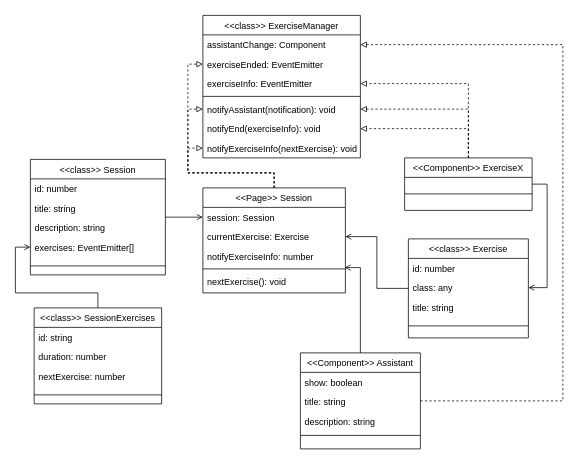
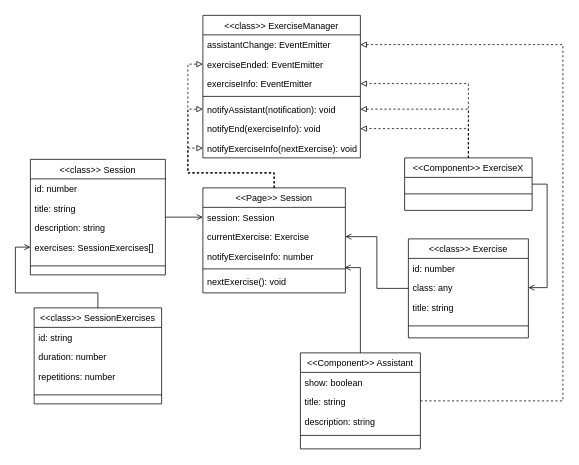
node "assistantChange: Component": label "assistantChange: Component" -> "assistantChange: EventEmitter"
node "exercises: EventEmitter[]": label "exercises: EventEmitter[]" -> "exercises: SessionExercises[]"
node "nextExercise: number": label "nextExercise: number" -> "repetitions: number"
